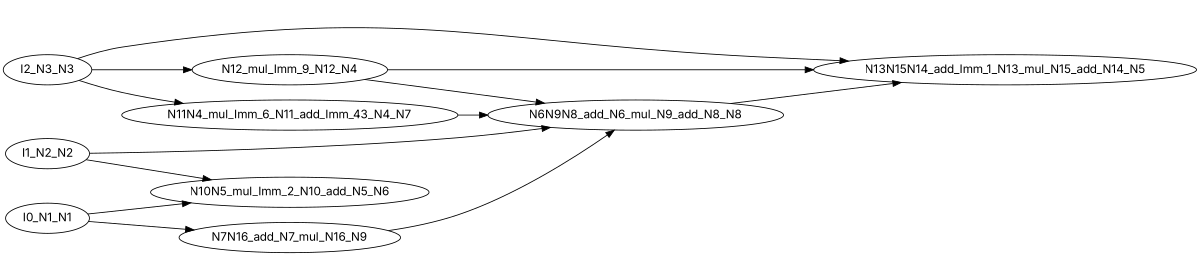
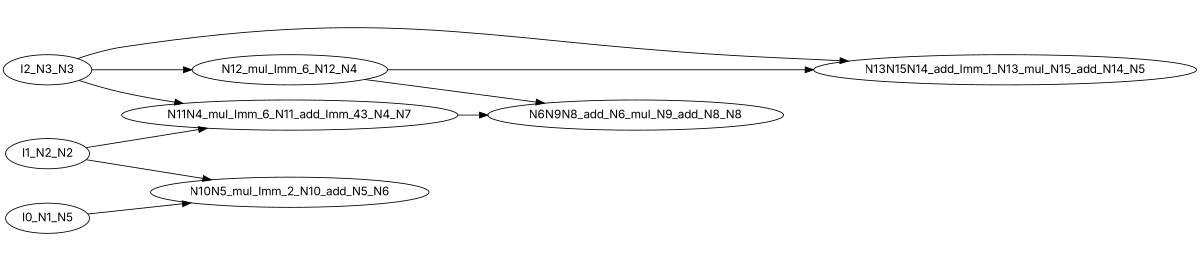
node "N12_mul_Imm_9_N12_N4": label "N12_mul_Imm_9_N12_N4" -> "N12_mul_Imm_6_N12_N4"
edge "N6N9N8_add_N6_mul_N9_add_N8_N8" -> "N13N15N14_add_Imm_1_N13_mul_N15_add_N14_N5": removed
edge "I1_N2_N2" -> "N6N9N8_add_N6_mul_N9_add_N8_N8": now "I1_N2_N2" -> "N11N4_mul_Imm_6_N11_add_Imm_43_N4_N7"
node "I0_N1_N1": label "I0_N1_N1" -> "I0_N1_N5"
node "N7N16_add_N7_mul_N16_N9": removed
